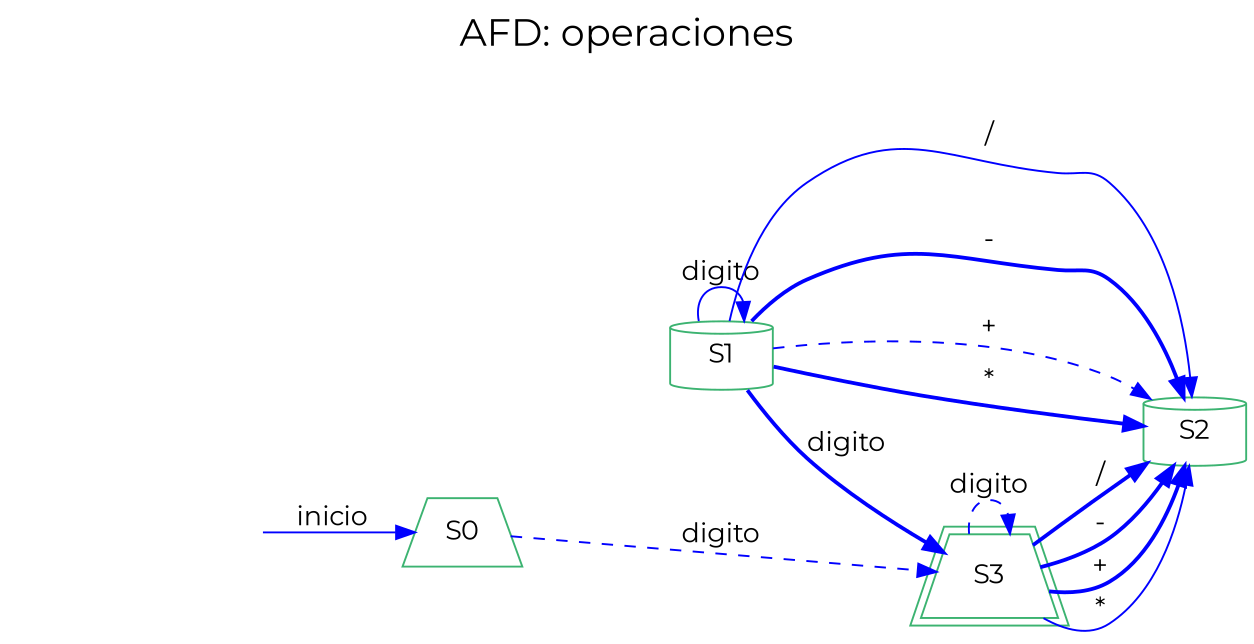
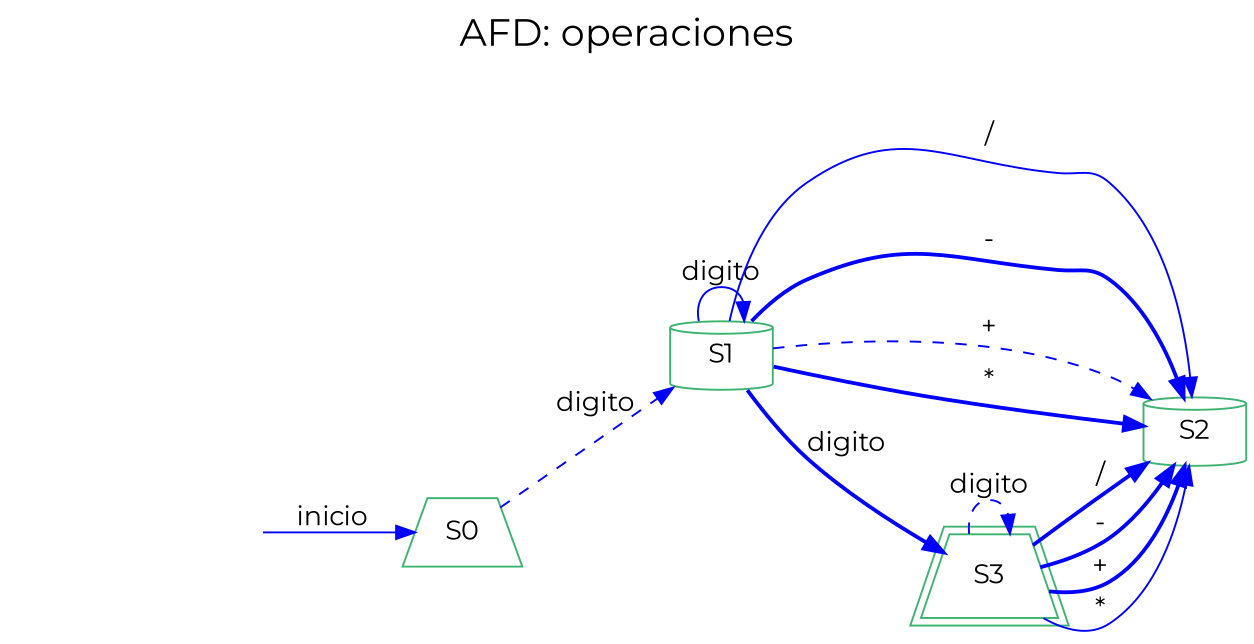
edge "S0" -> "S3": now "S0" -> "S1"
